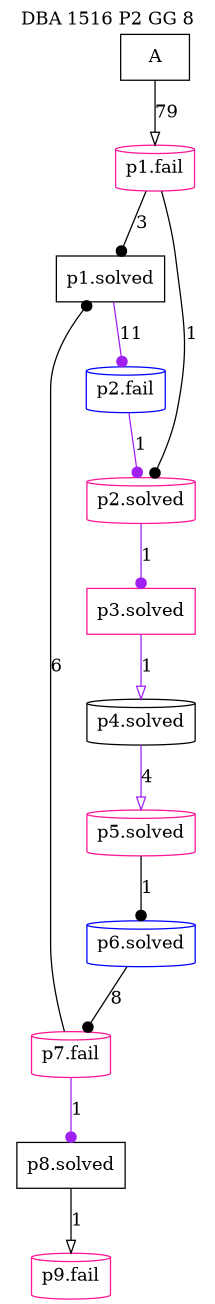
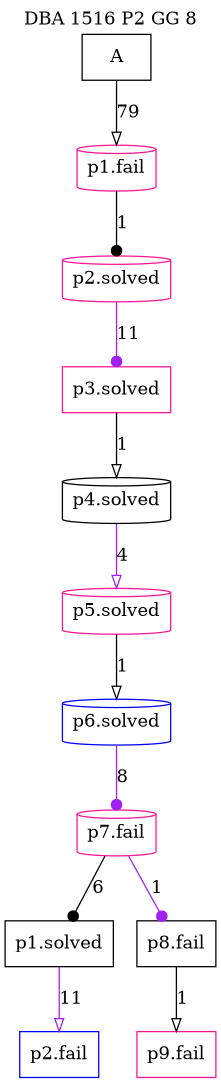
edge "p1.fail" -> "p1.solved": removed, label "3"
edge "p1.solved" -> "p2.fail": arrowhead dot -> onormal
node "p2.fail": shape cylinder -> box
edge "p2.fail" -> "p2.solved": removed, label "1"
edge "p2.solved" -> "p3.solved": label "1" -> "11"
edge "p3.solved" -> "p4.solved": color purple -> black
edge "p5.solved" -> "p6.solved": arrowhead dot -> onormal
edge "p6.solved" -> "p7.fail": color black -> purple
node "p8.solved": label "p8.solved" -> "p8.fail"
node "p9.fail": shape cylinder -> box
